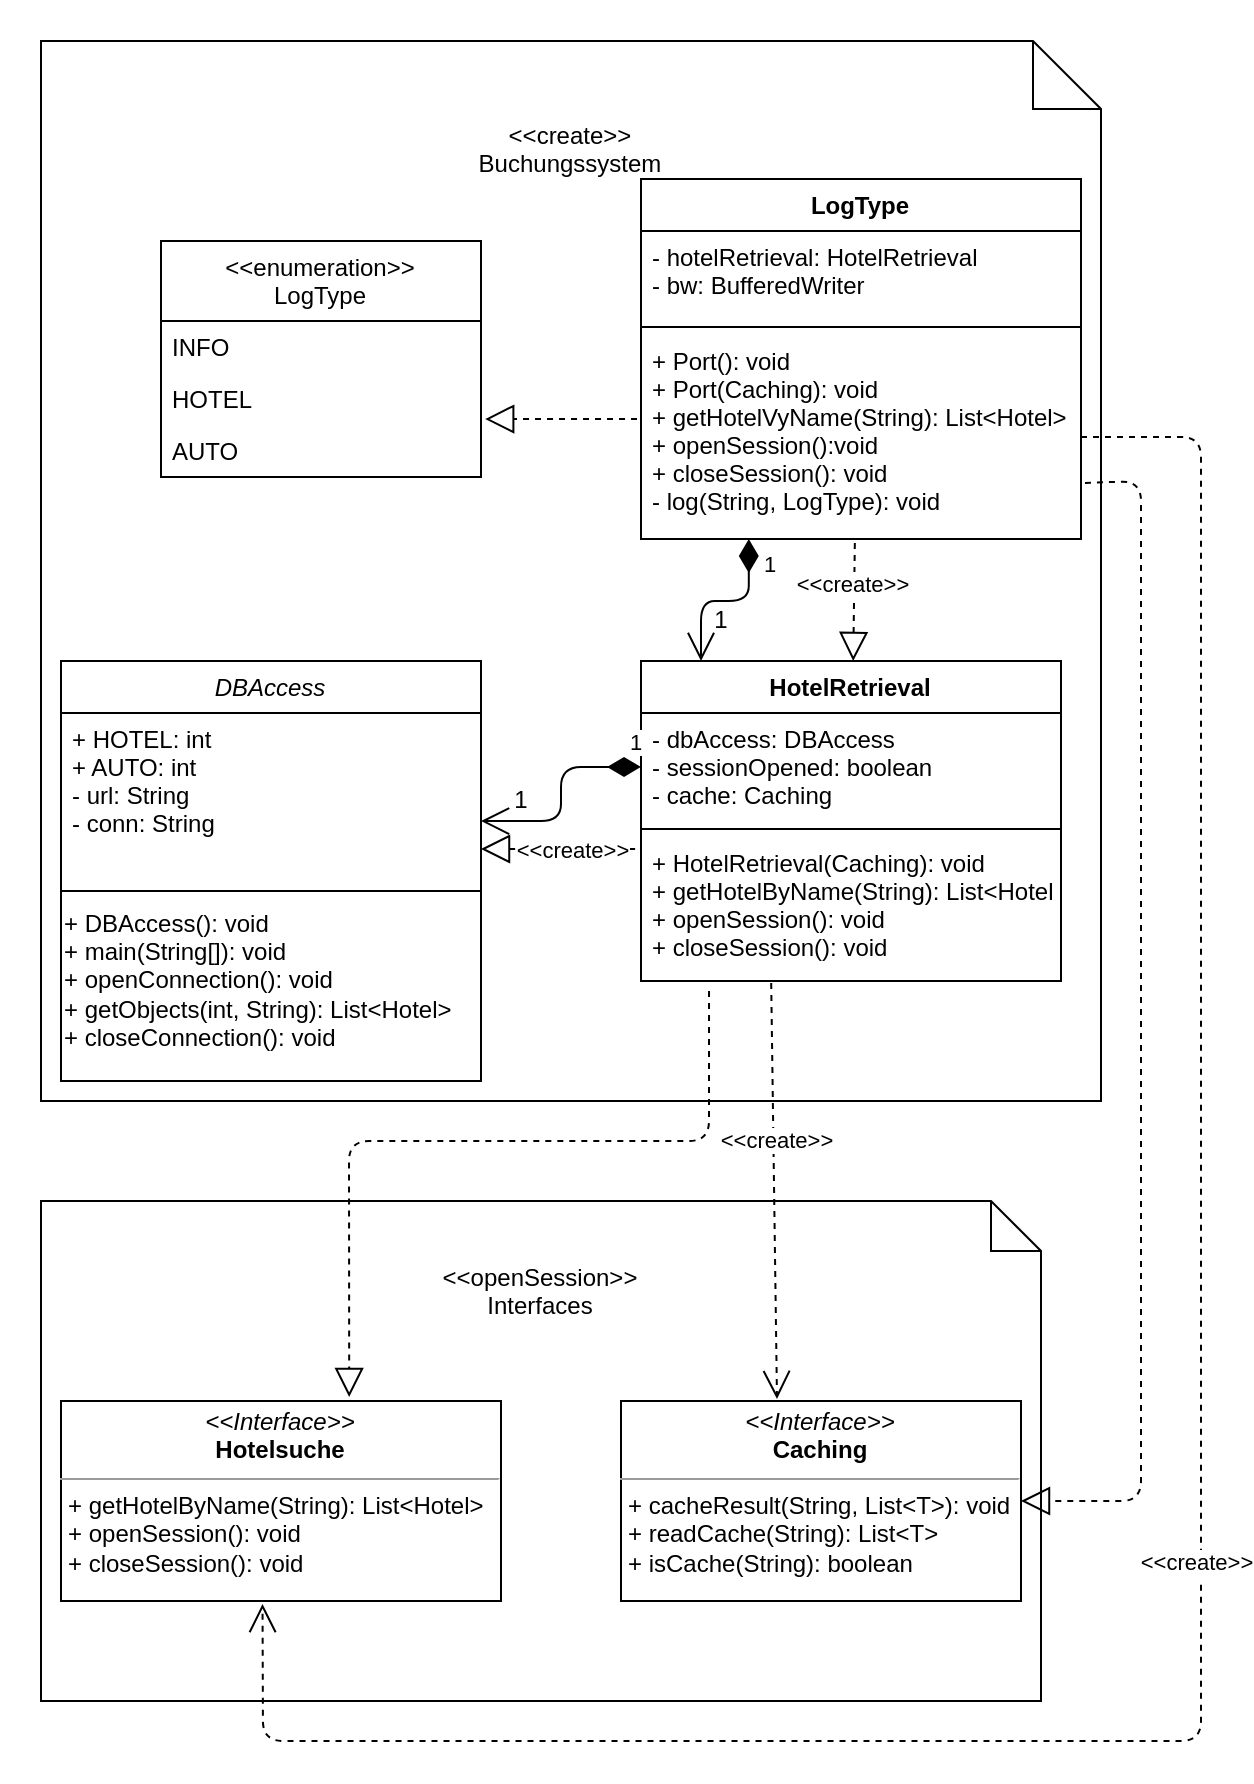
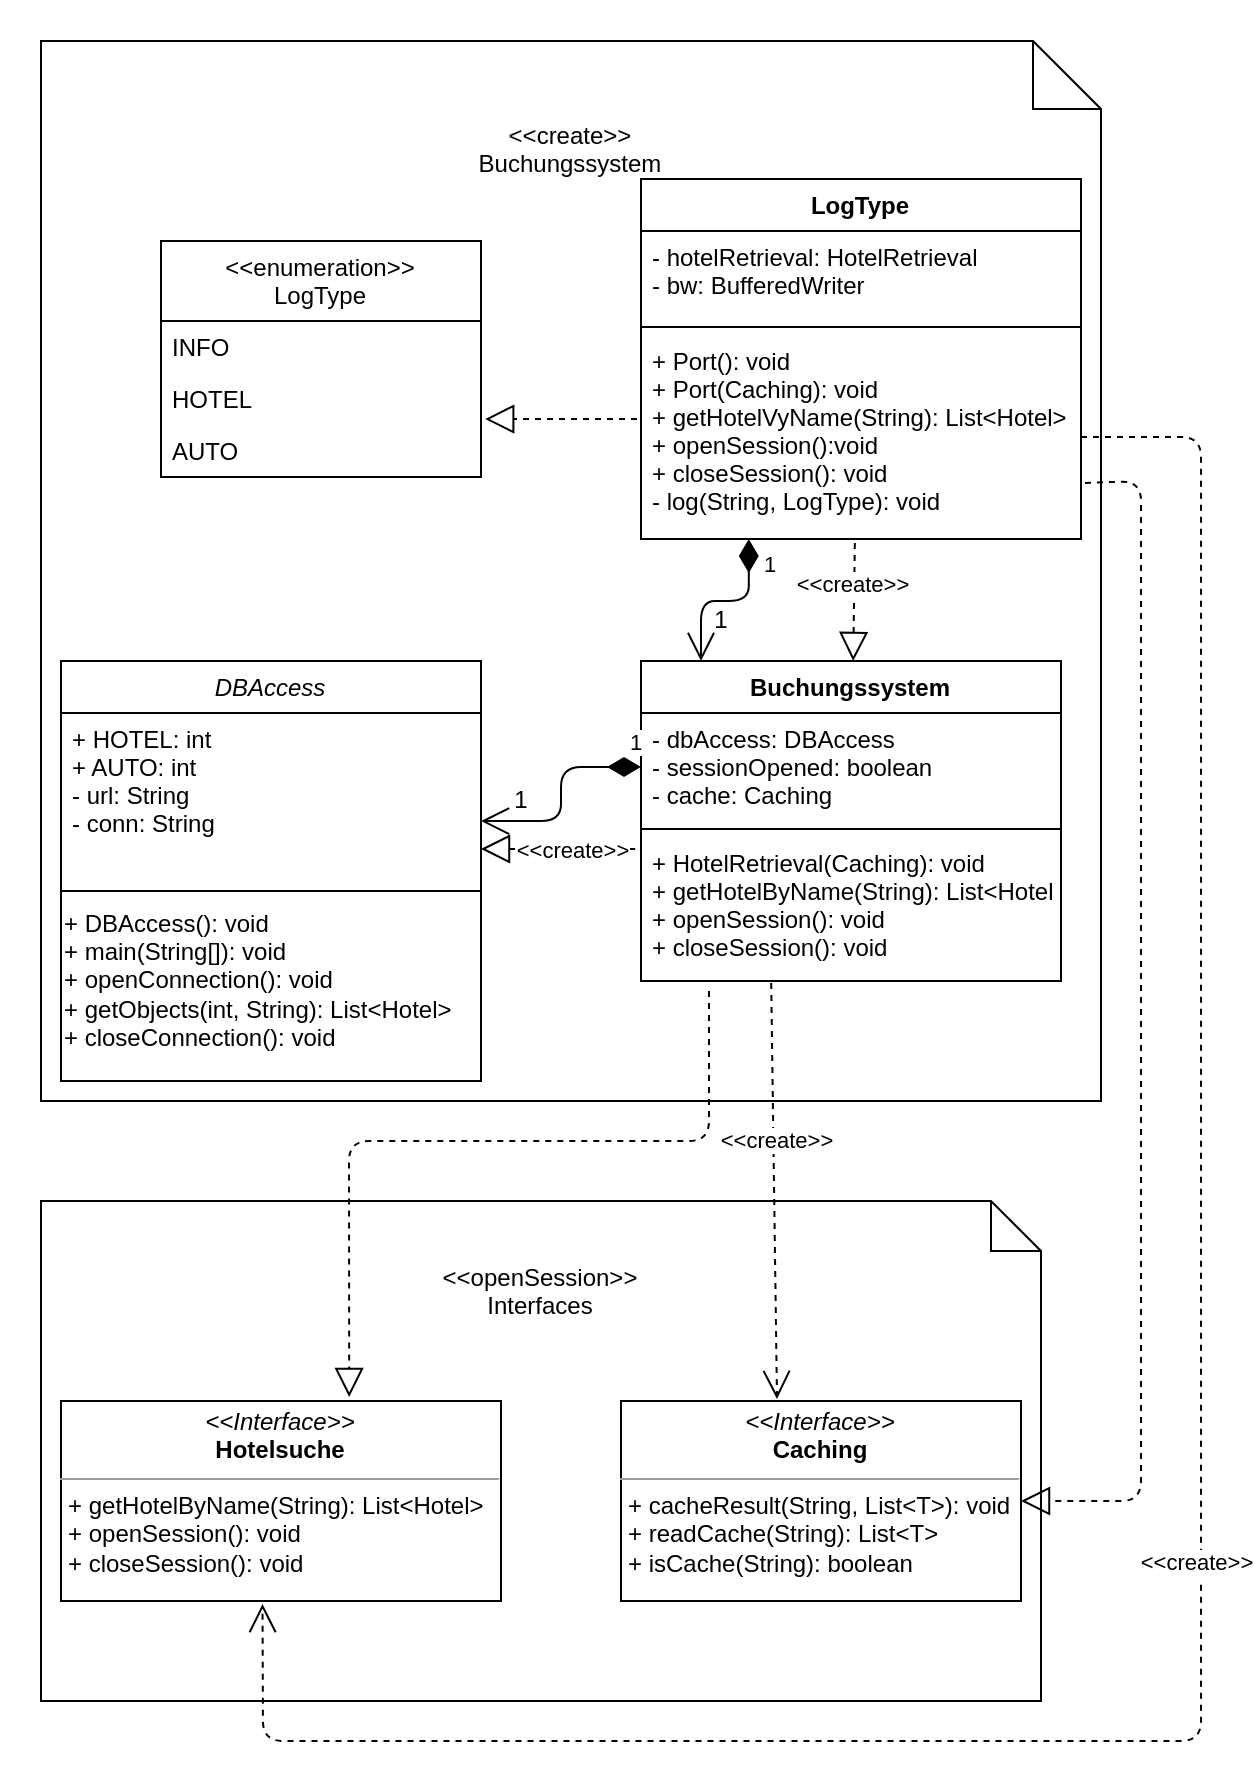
node "HotelRetrieval": label "HotelRetrieval" -> "Buchungssystem"
